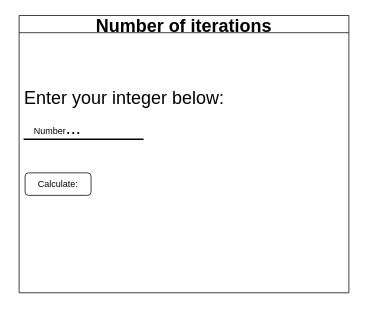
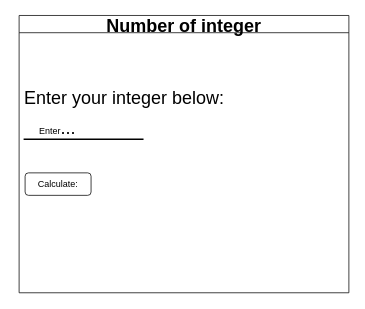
node "Number of iterations": label "Number of iterations" -> "Number of integer"
node "Number...": label "Number..." -> "Enter..."
